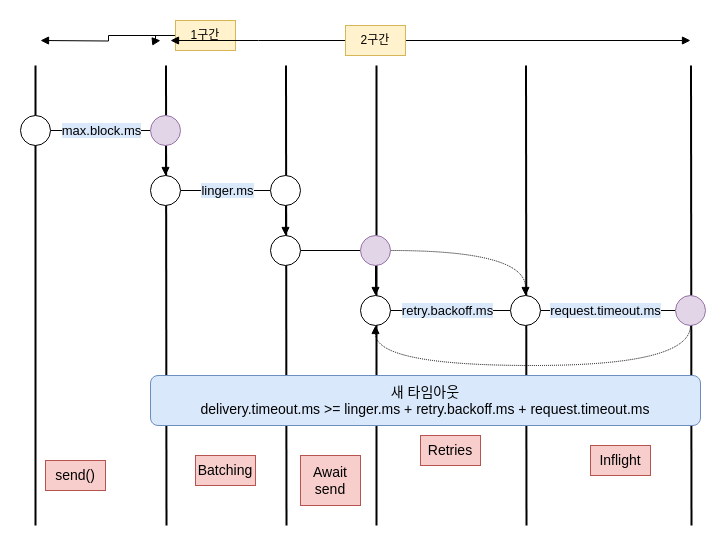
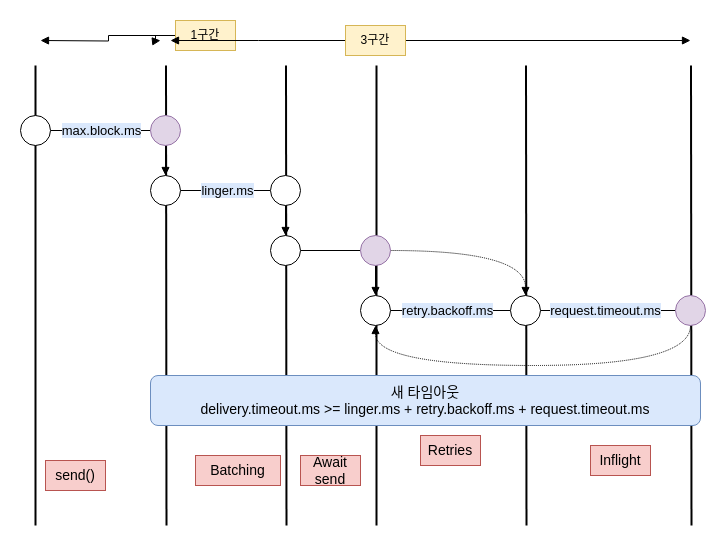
node "2구간": label "2구간" -> "3구간"
node "Batching": size 60x30 -> 85x30
node "Await send": size 60x50 -> 60x30
